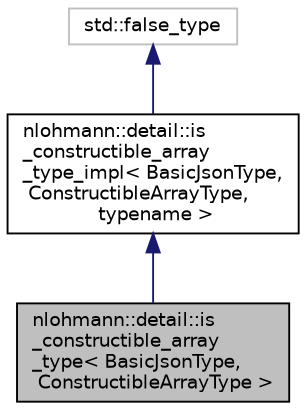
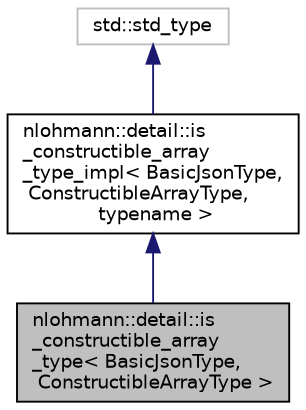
node "std::false_type": label "std::false_type" -> "std::std_type"
